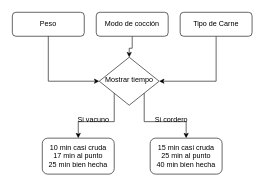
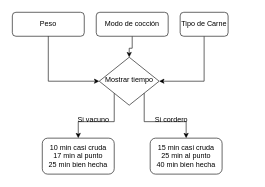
node "Tipo de Carne": size 72x24 -> 48x24
